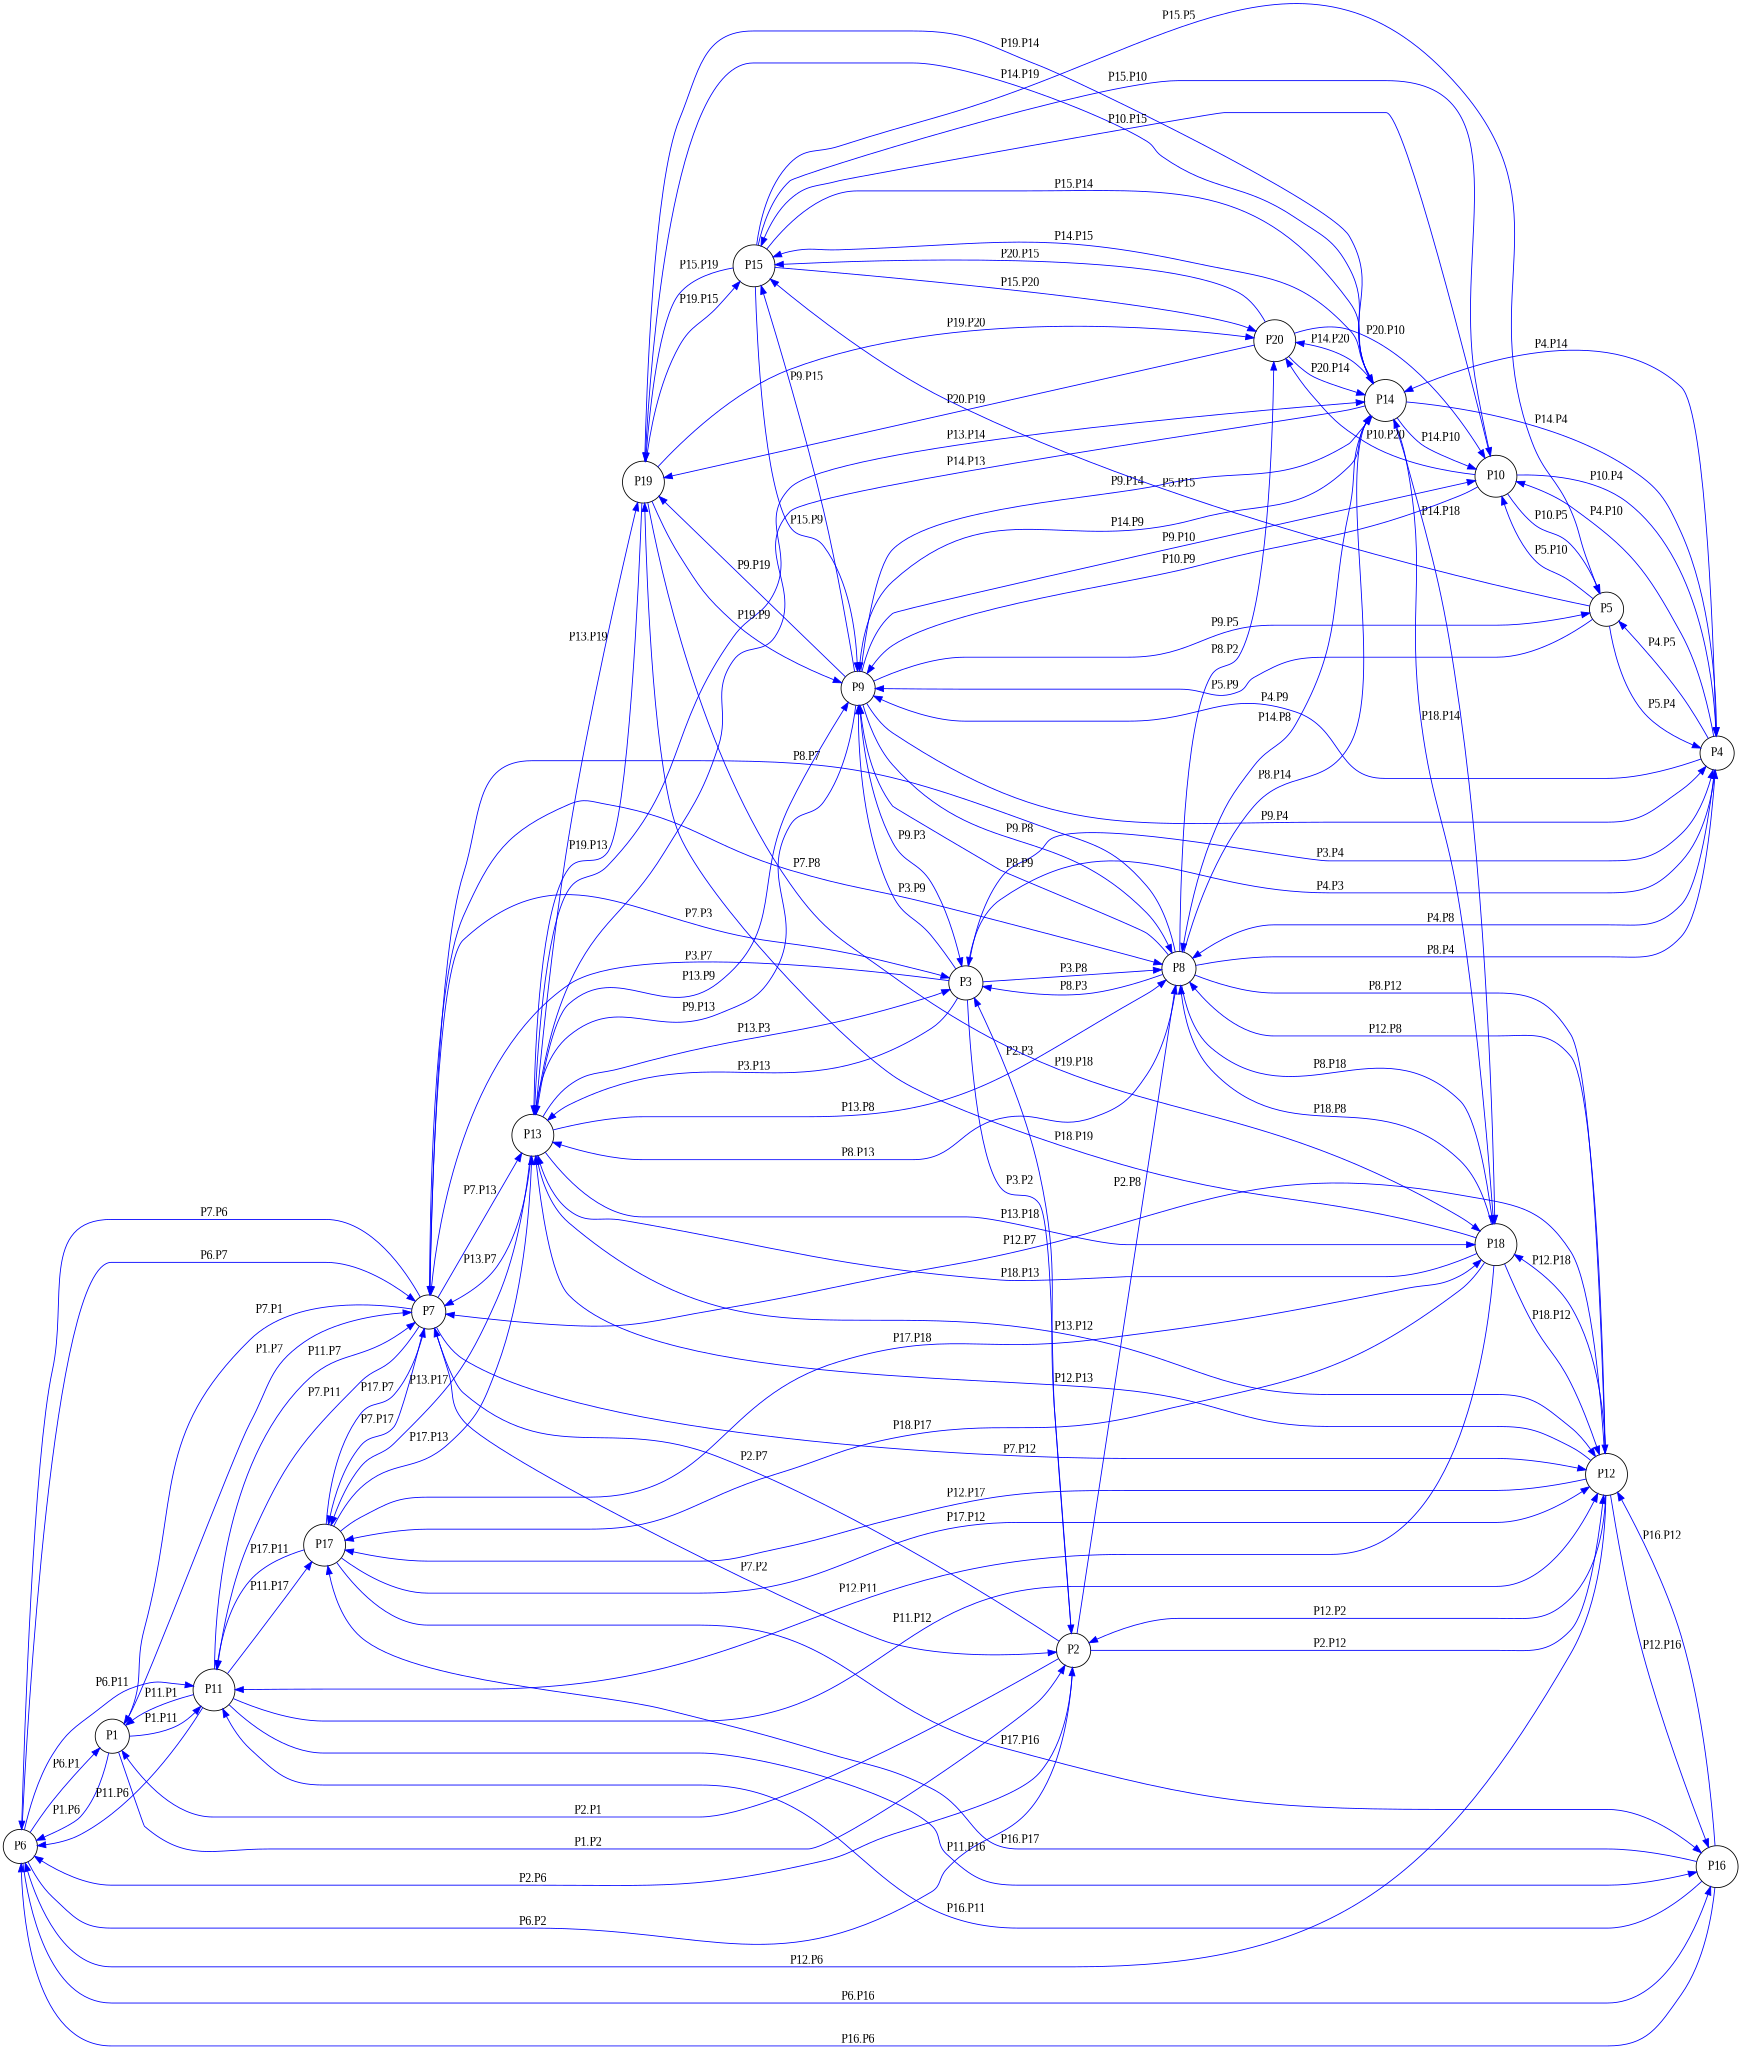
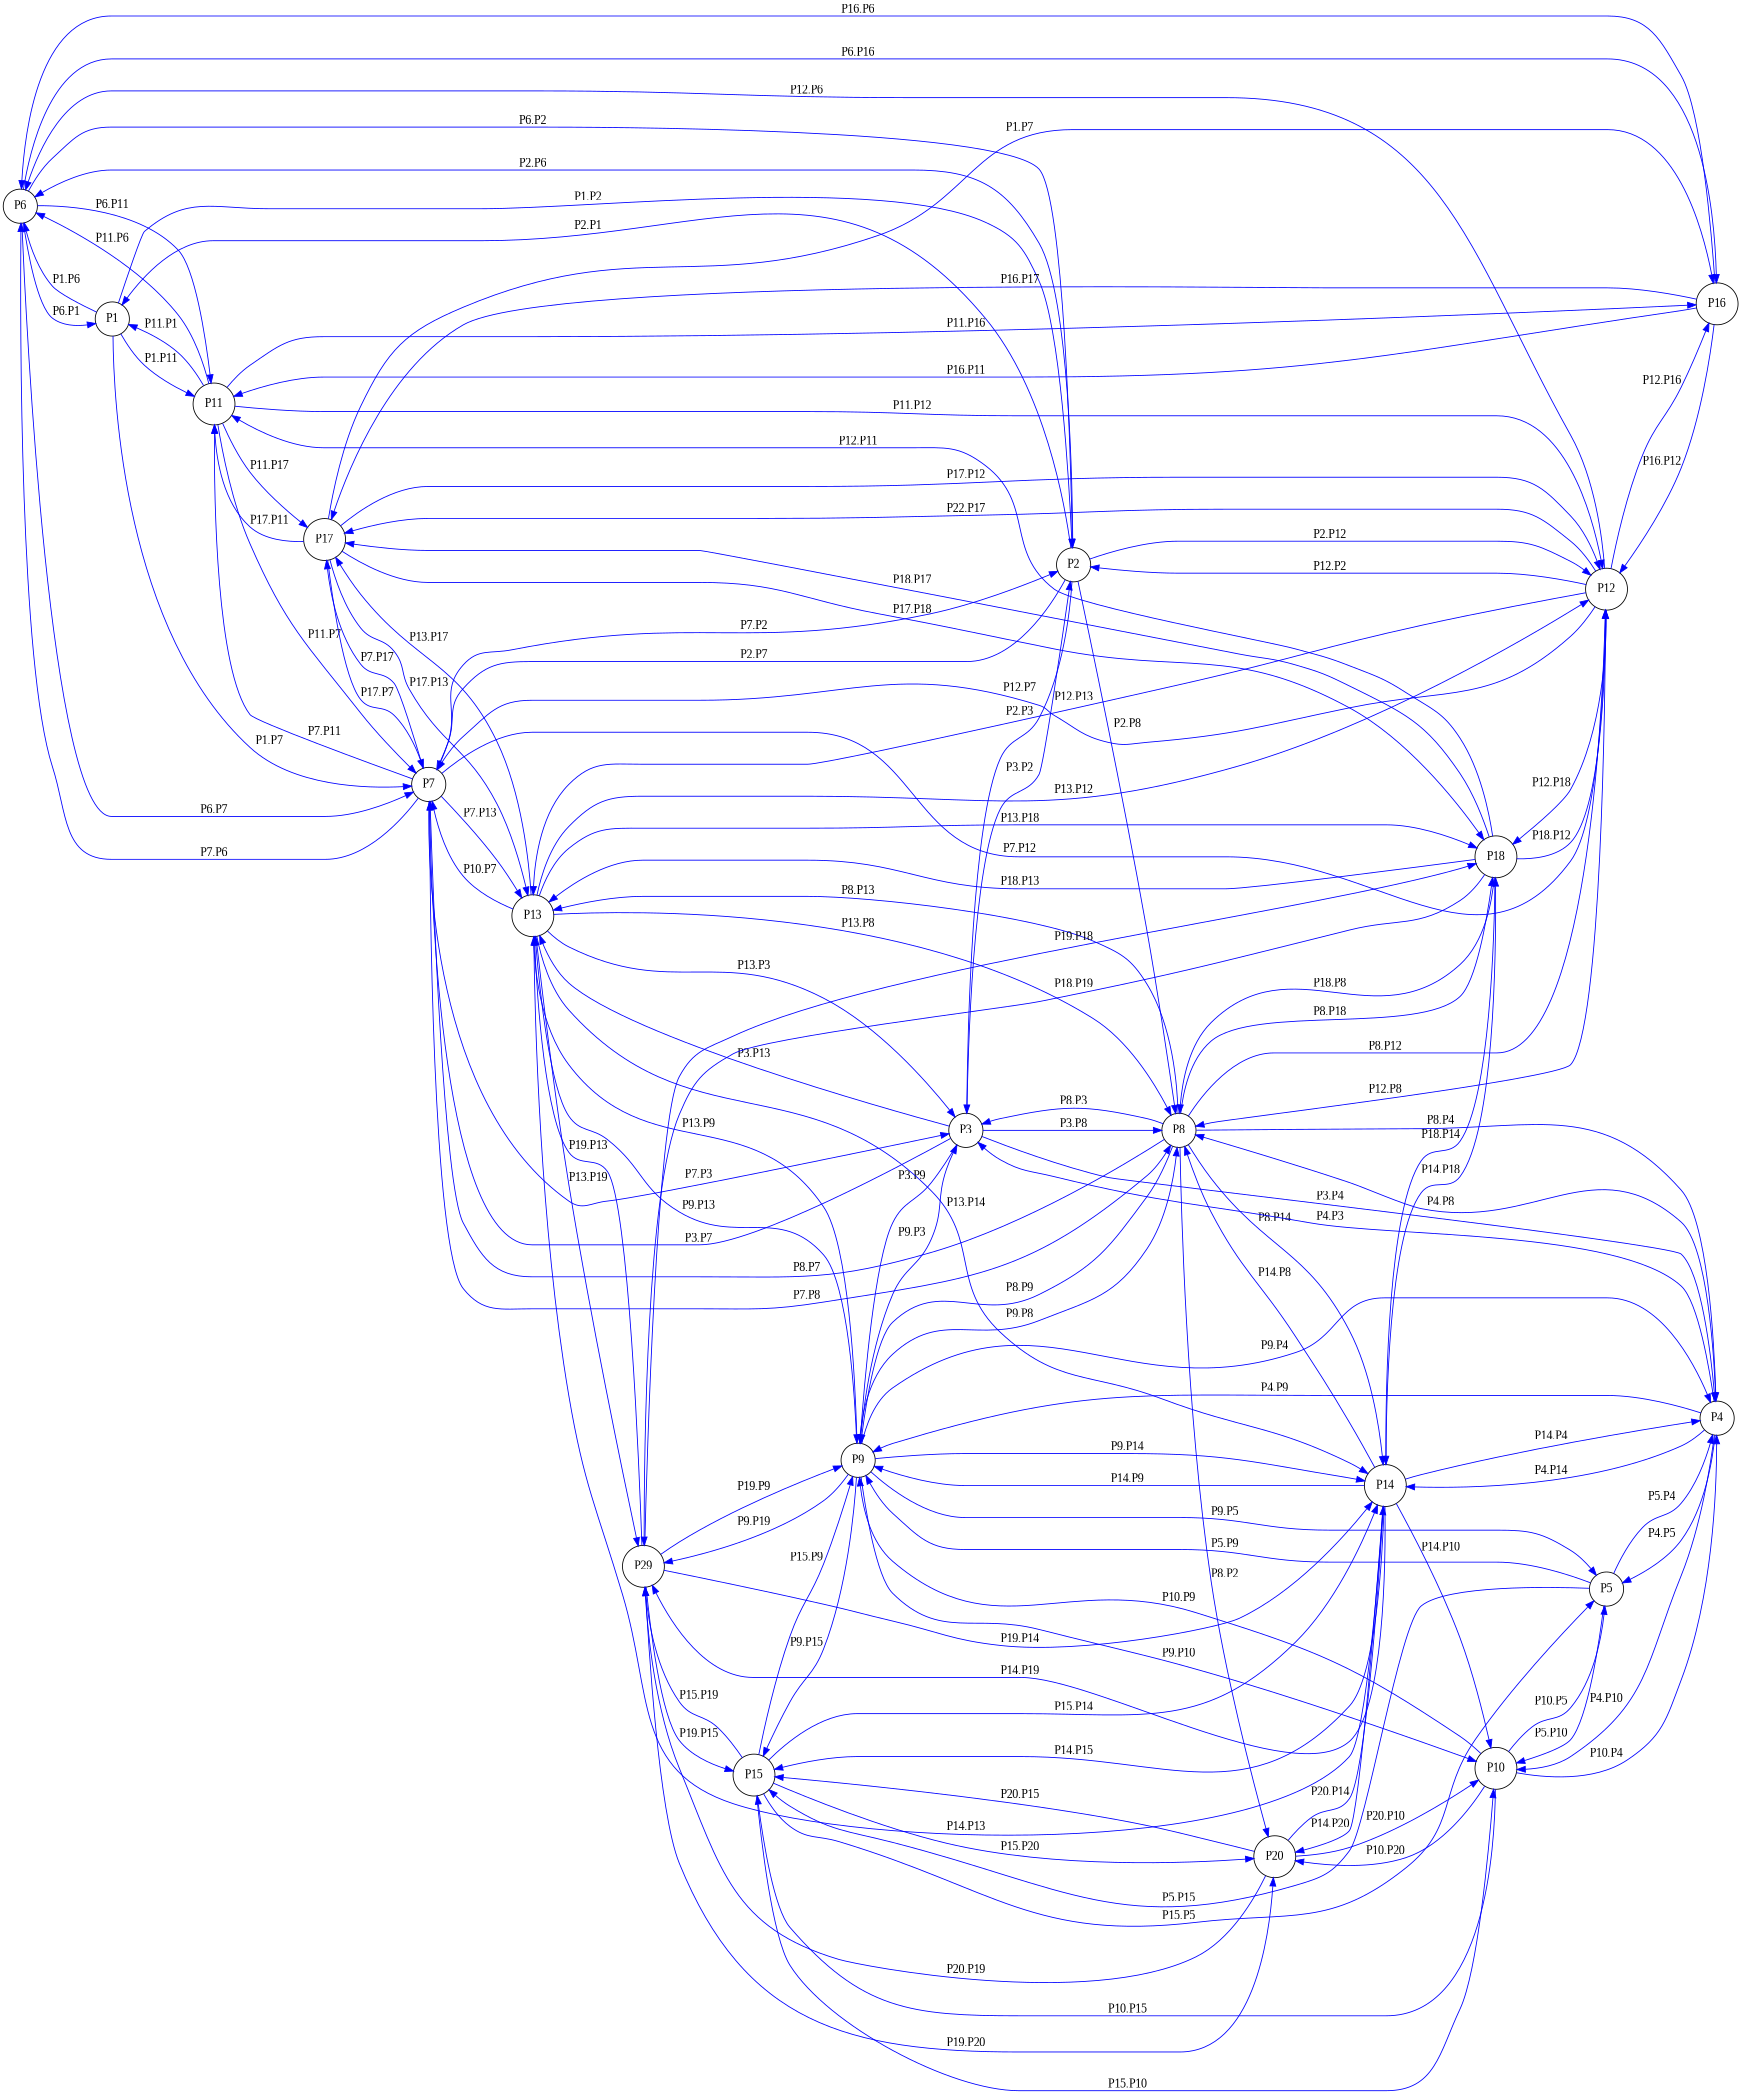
node "P19": label "P19" -> "P29"
edge "P13" -> "P7": label "P13.P7" -> "P10.P7"
edge "P7" -> "P1": removed, label "P7.P1"
edge "P12" -> "P17": label "P12.P17" -> "P22.P17"
edge "P17" -> "P16": label "P17.P16" -> "P1.P7"
